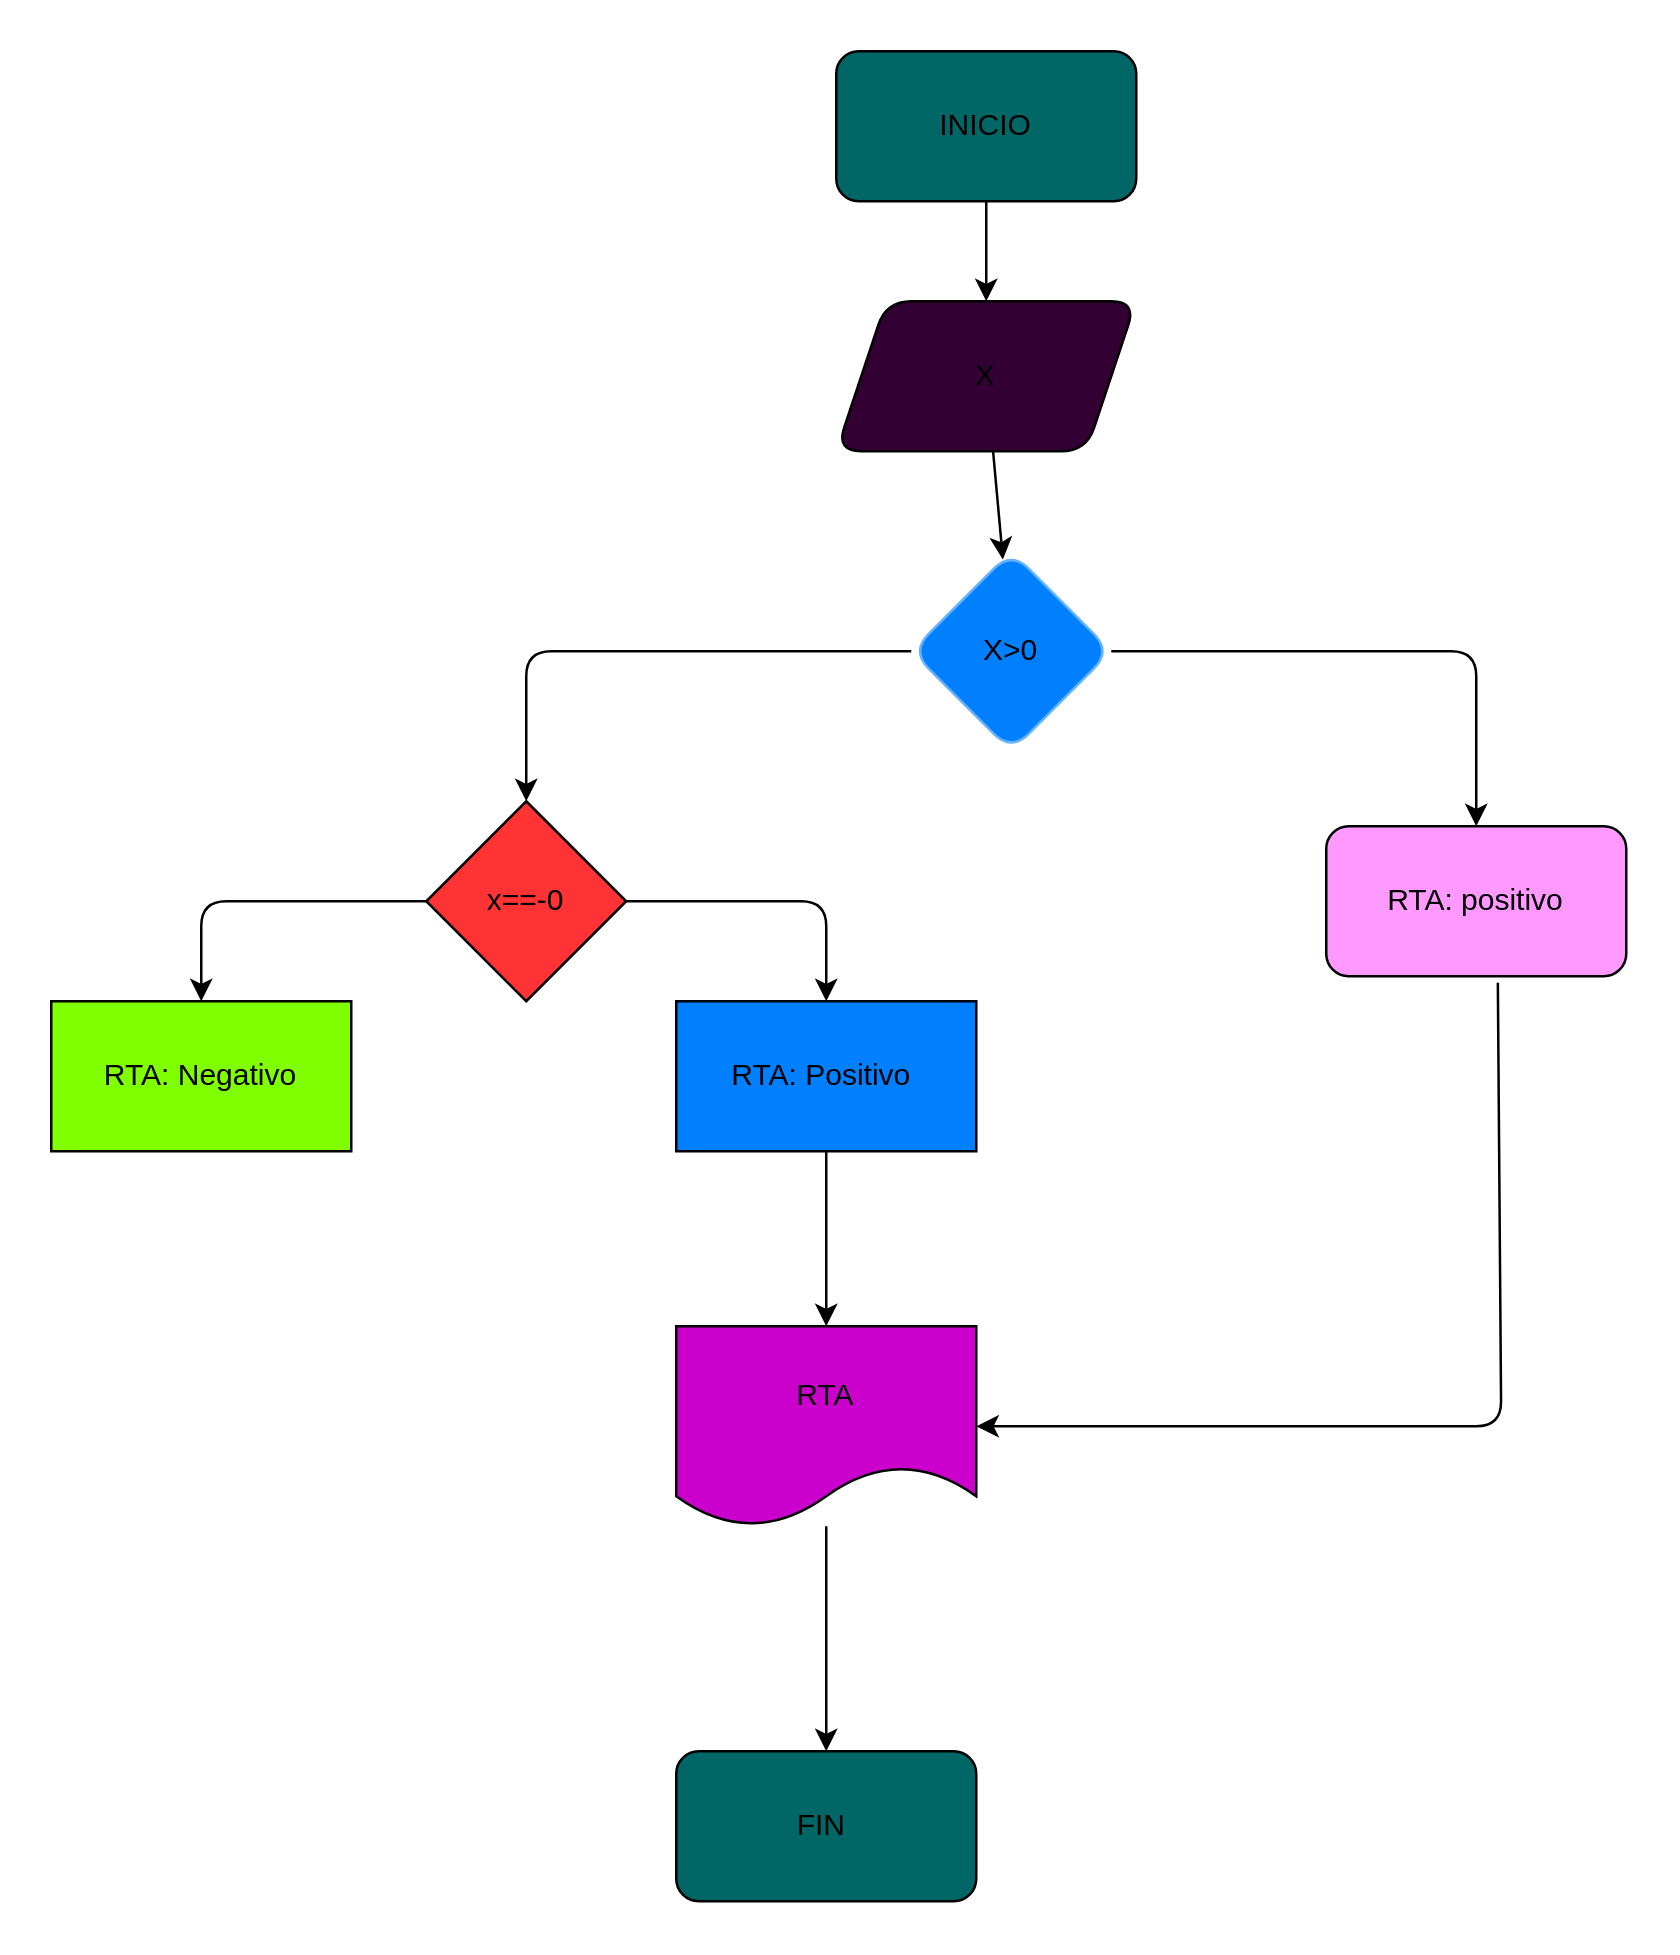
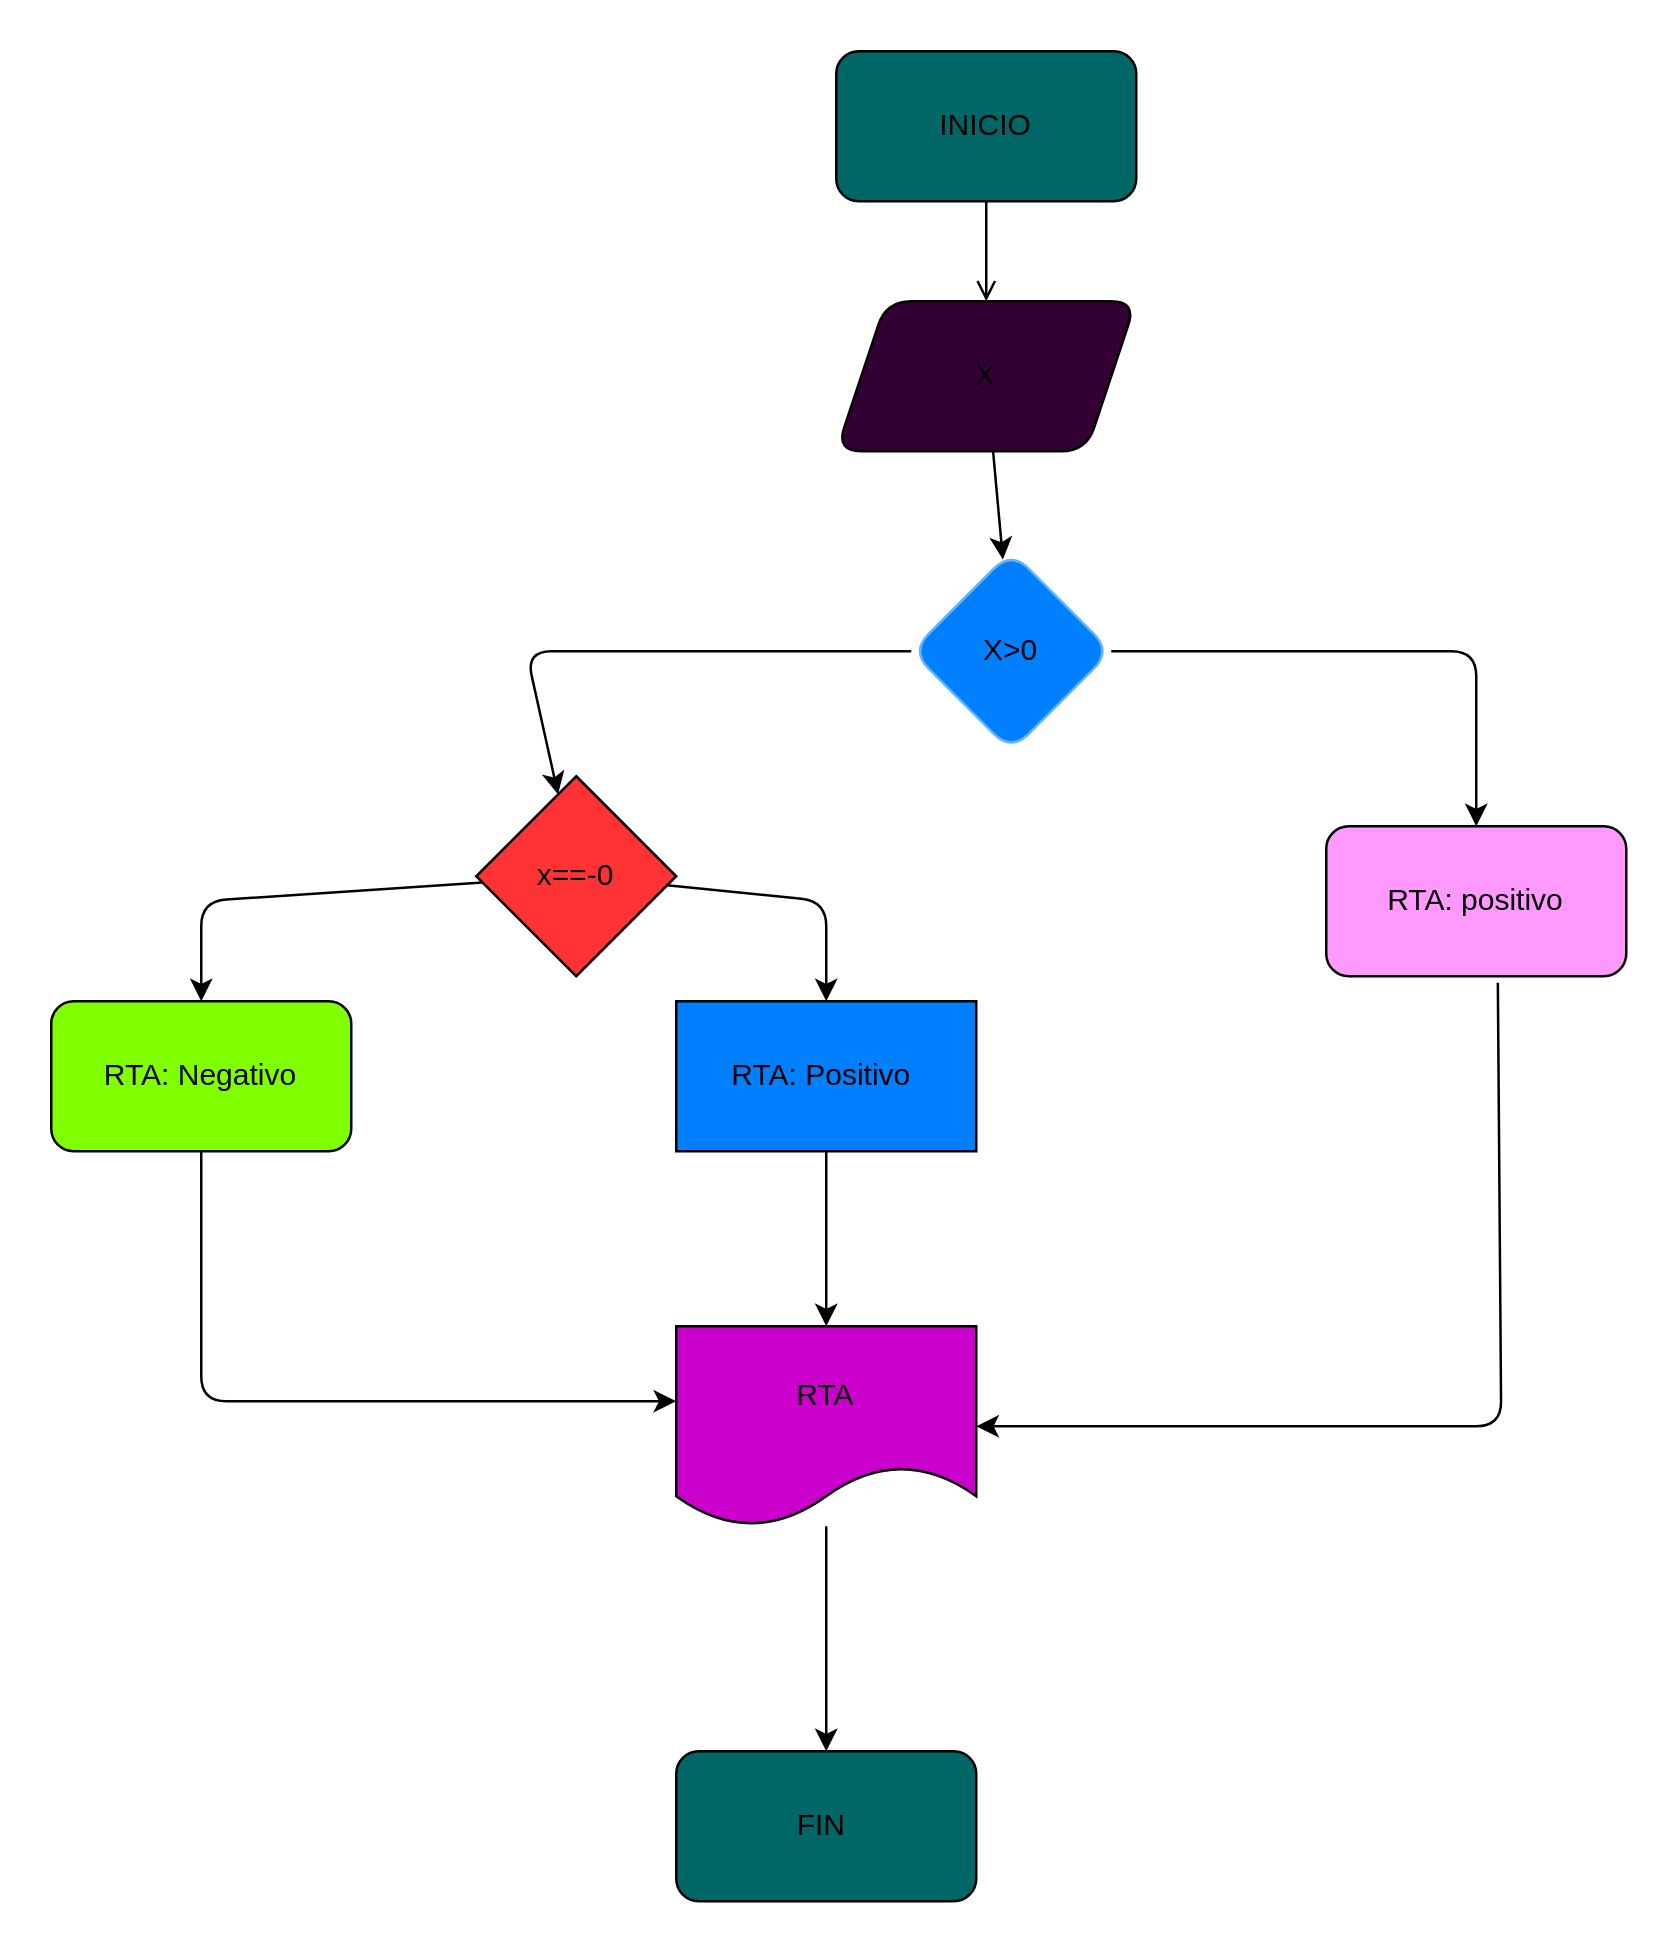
edge "INICIO" -> "X": arrowhead classic -> open
node "x==-0": moved (526, 901) -> (576, 876)
node "RTA: Negativo": shape rectangle -> rounded rectangle
edge "RTA: Negativo" -> "RTA": added
